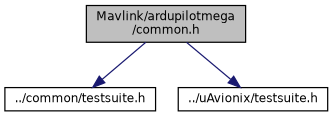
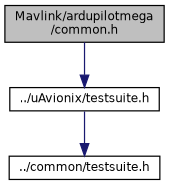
edge "Mavlink/ardupilotmega /common.h" -> "../common/testsuite.h": now "../uAvionix/testsuite.h" -> "../common/testsuite.h"
